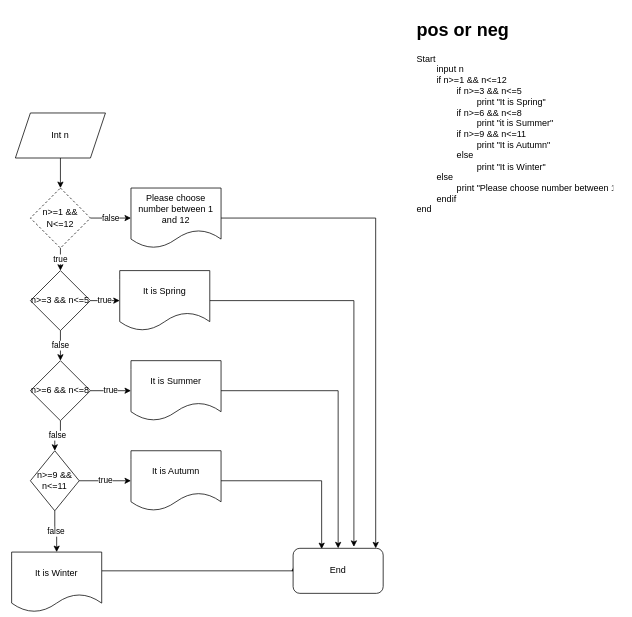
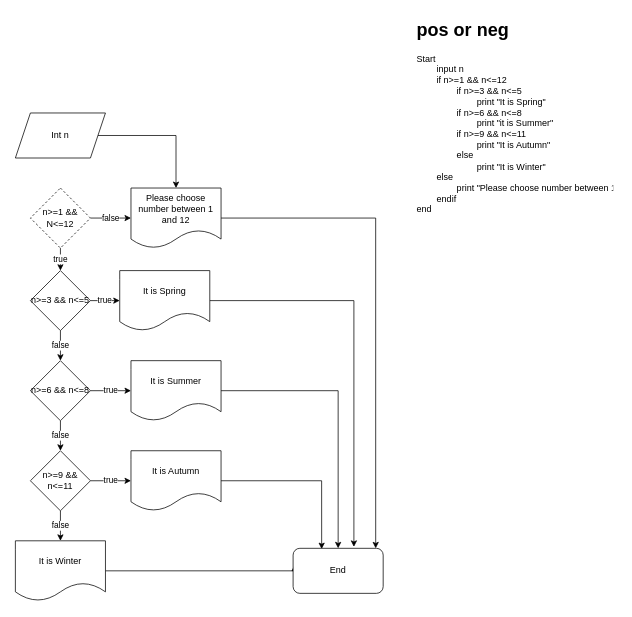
edge "Int n" -> "n>=1 && N<=12": now "Int n" -> "Please choose number between 1 and 12"
node "n>=9 && n<=11": size 49x60 -> 60x60
node "It is Winter": moved (57, 582) -> (60, 570)
